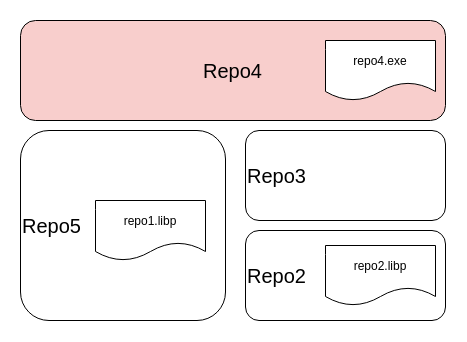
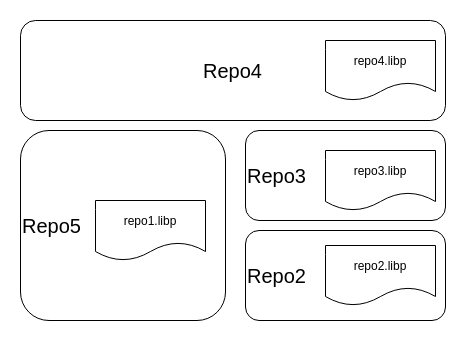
node "repo4.exe": label "repo4.exe" -> "repo4.libp"
node "Repo4": fillcolor #f8cecc -> #ffffff
node "repo3.libp": added
